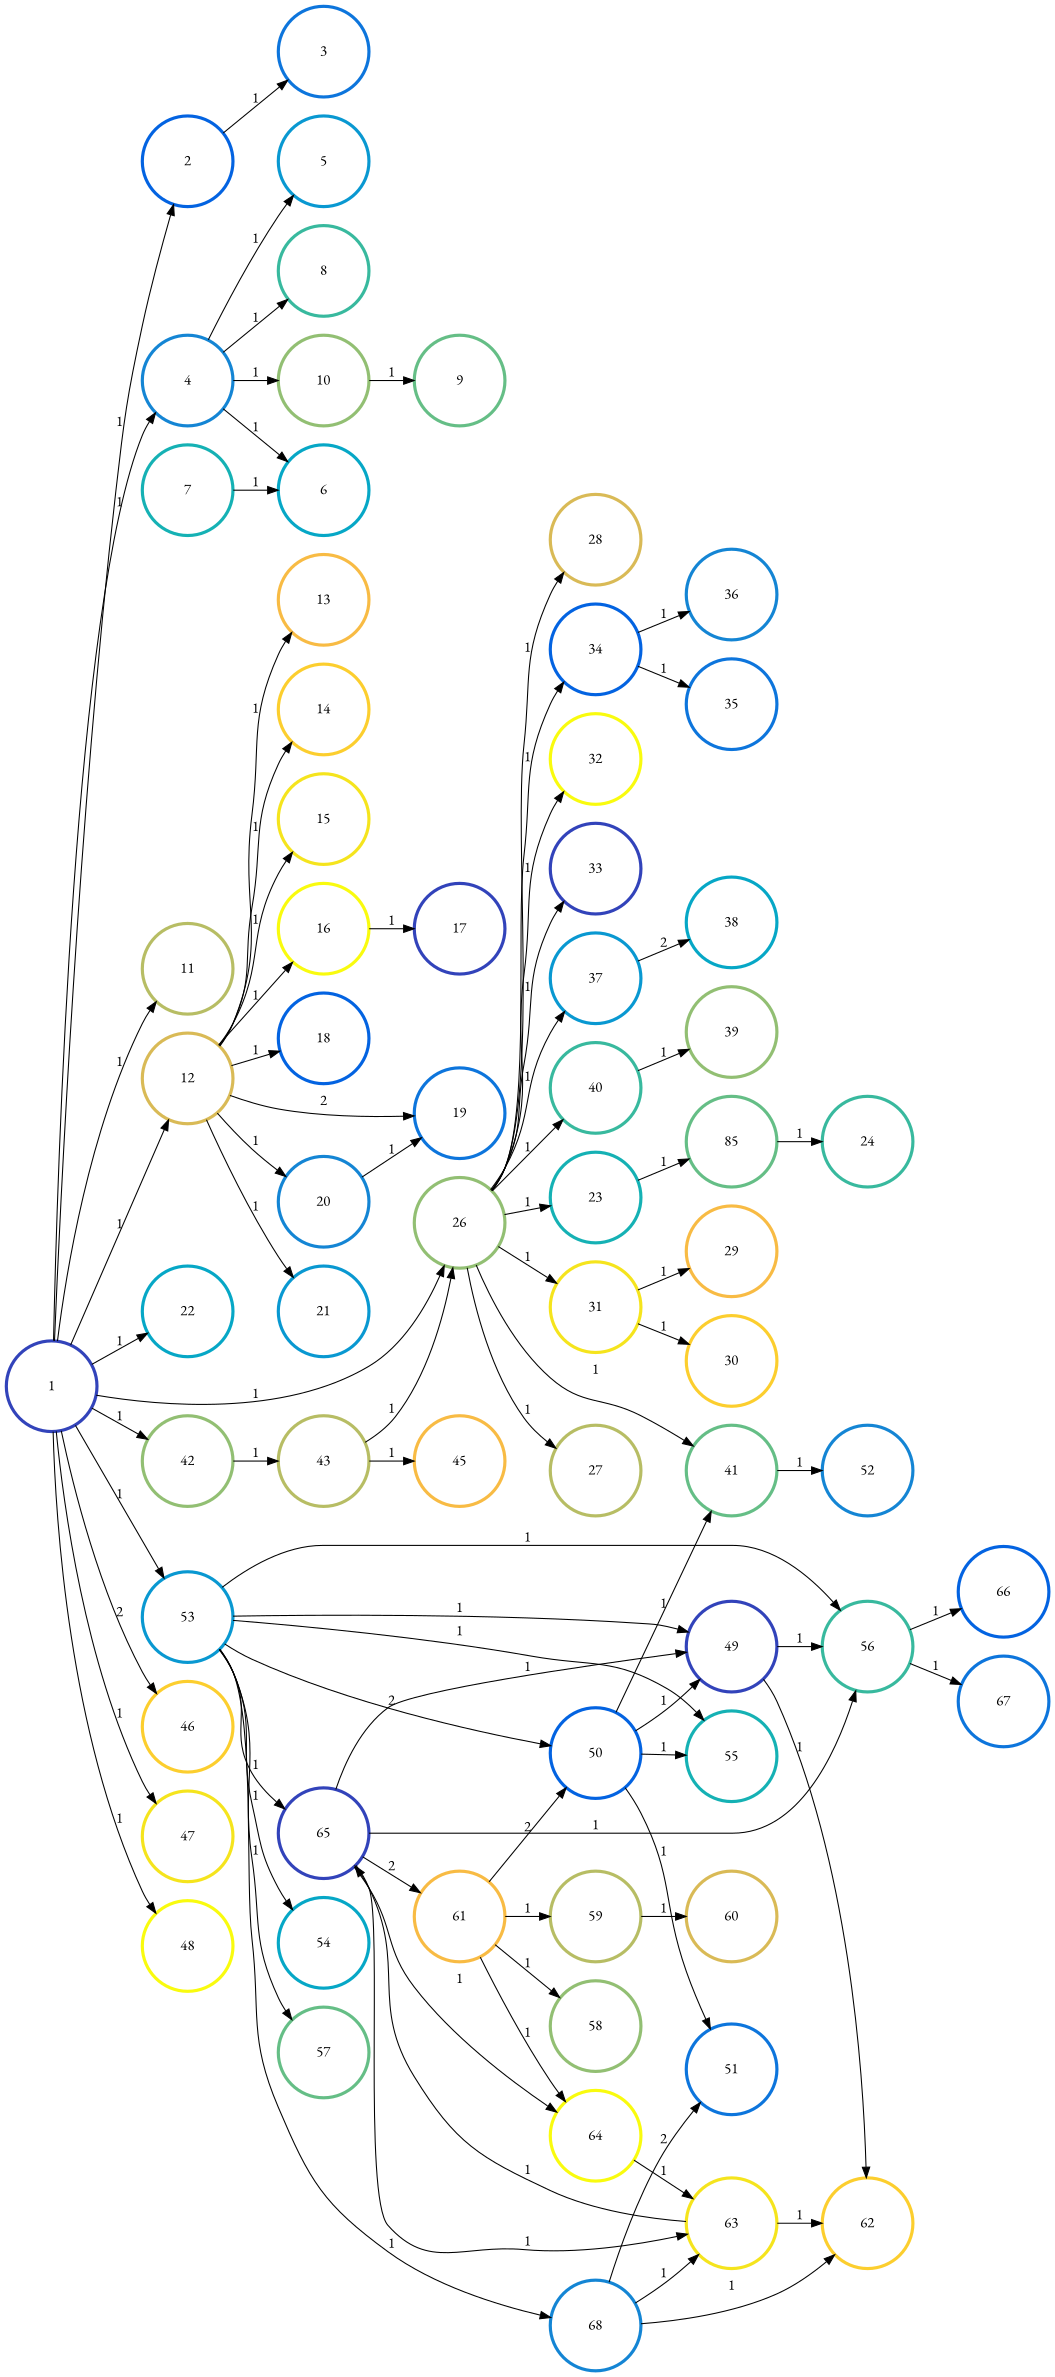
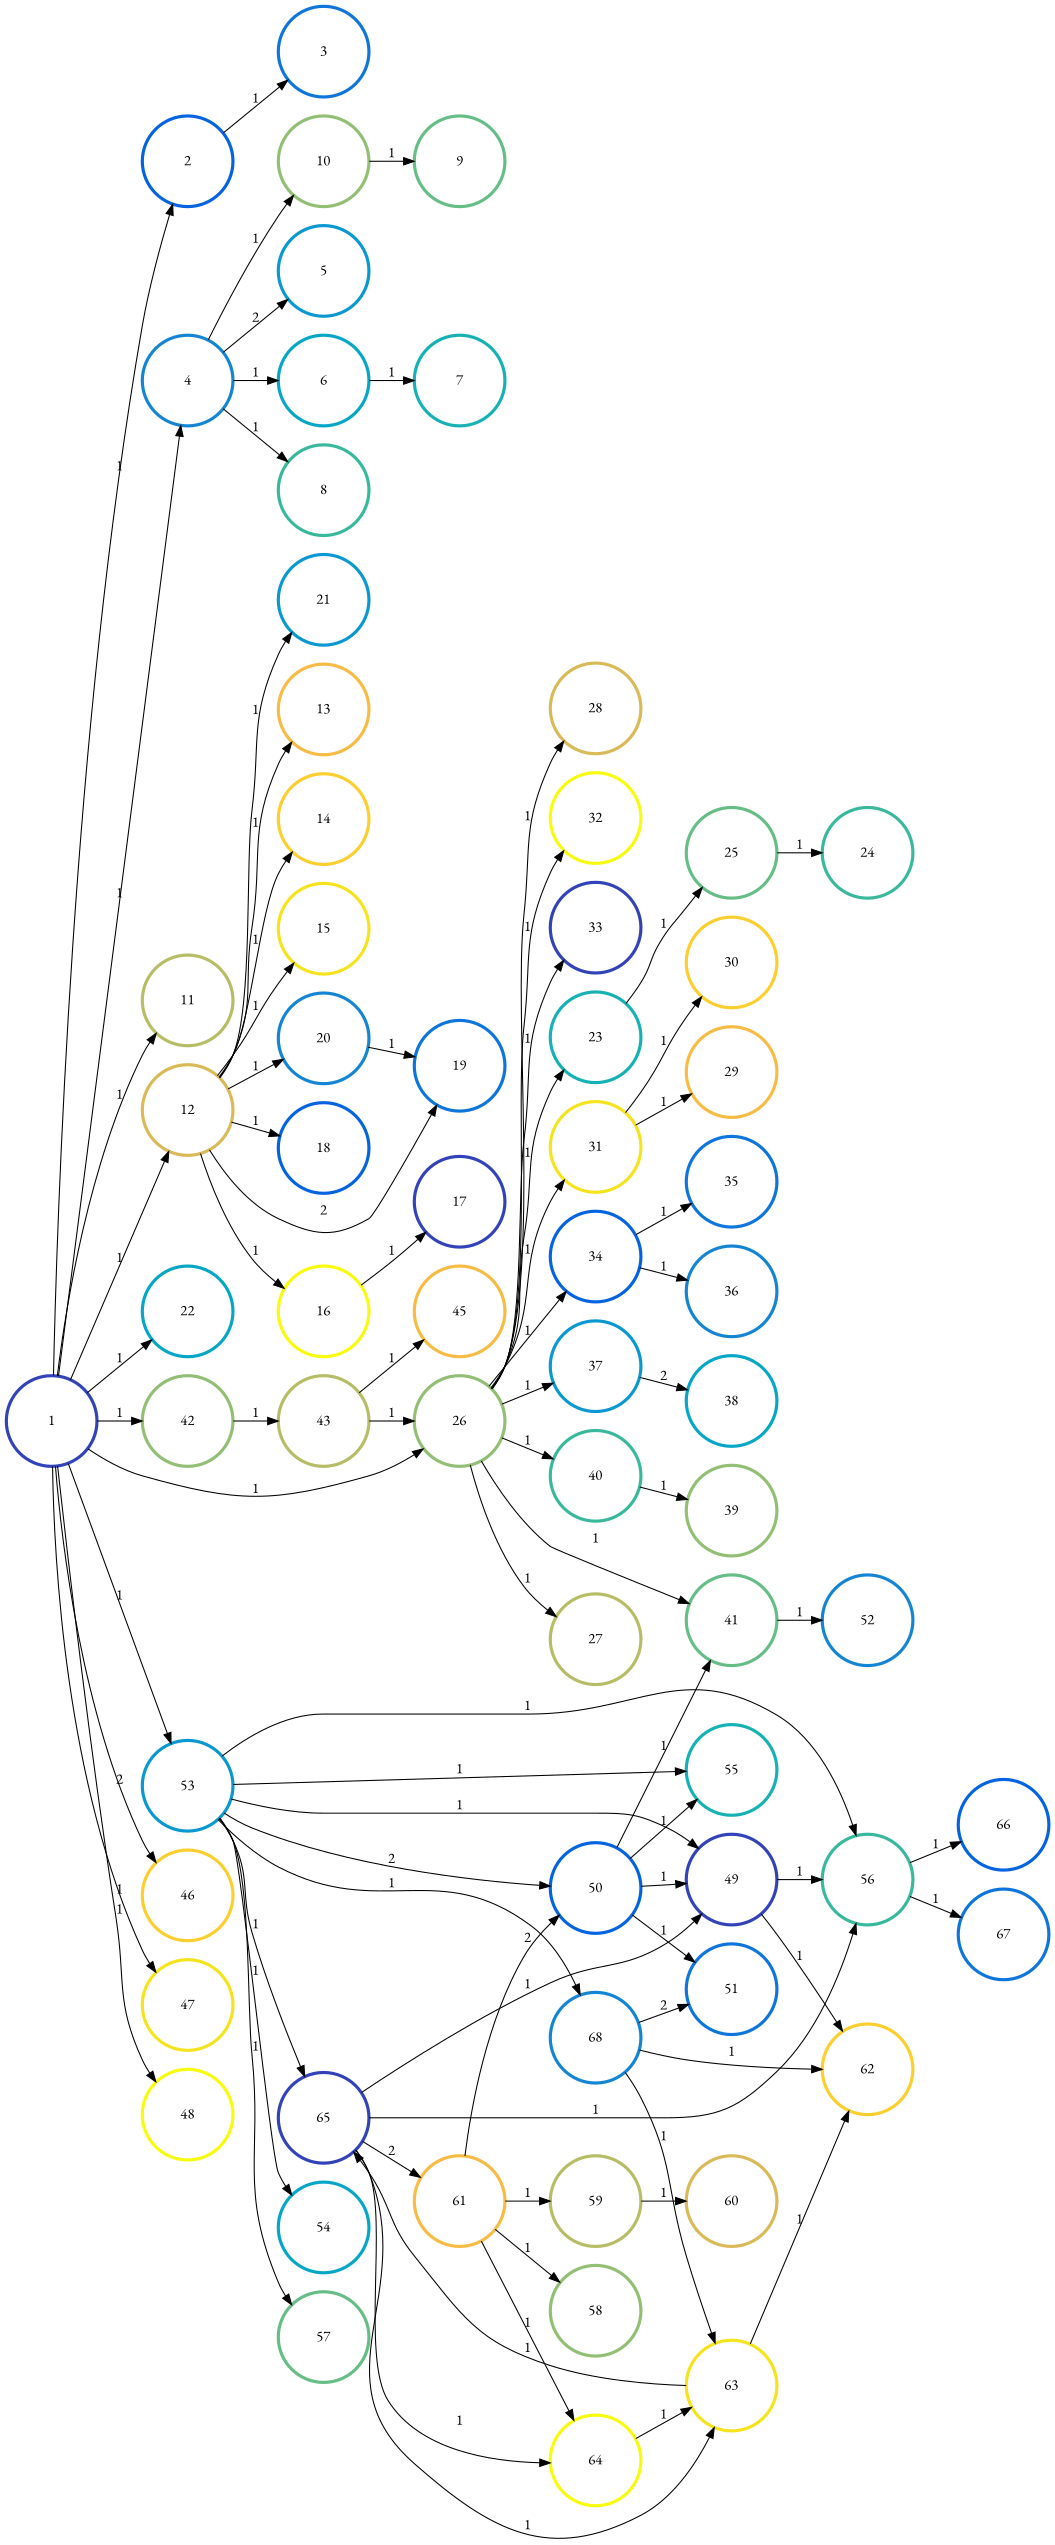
edge "4" -> "5": label "1" -> "2"
edge "7" -> "6": reversed
node "85": label "85" -> "25"
